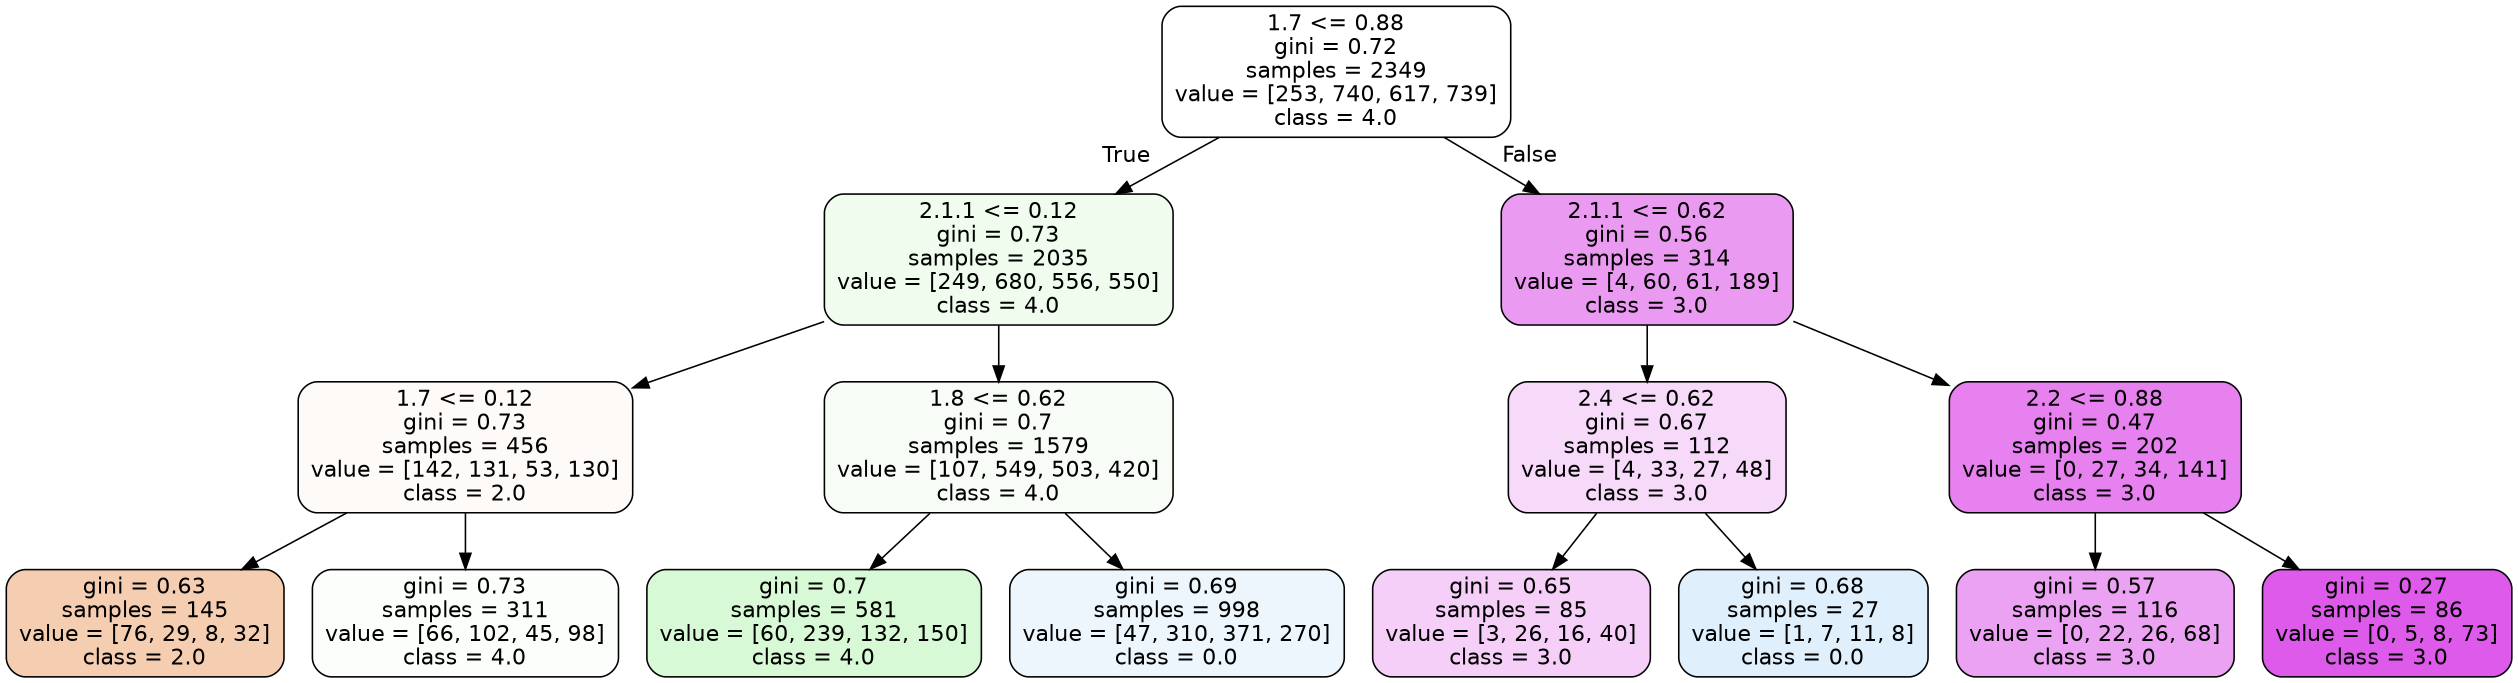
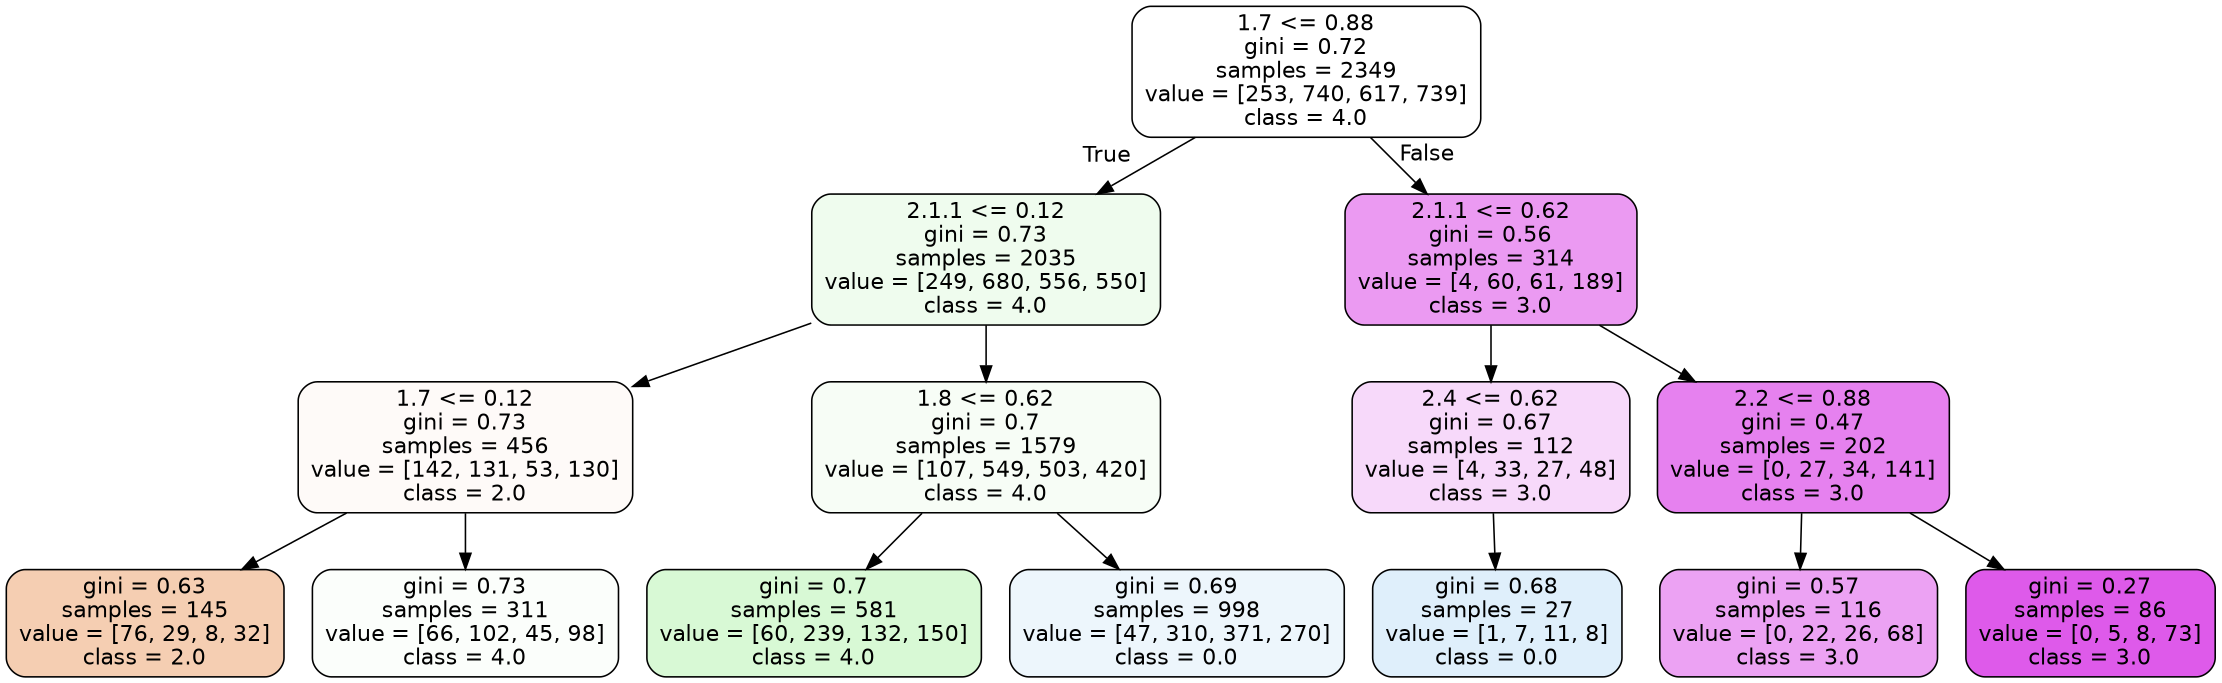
node "gini = 0.65 samples = 85 value = [3, 26, 16, 40] class = 3.0": removed
